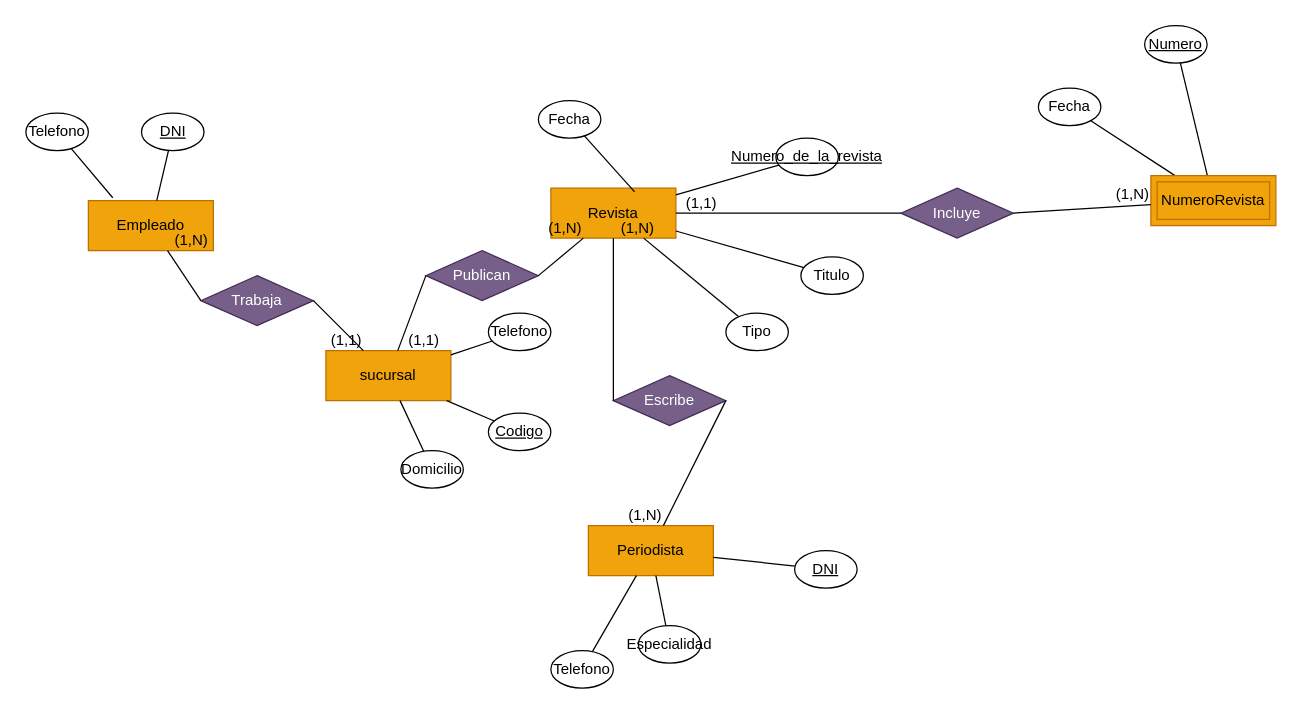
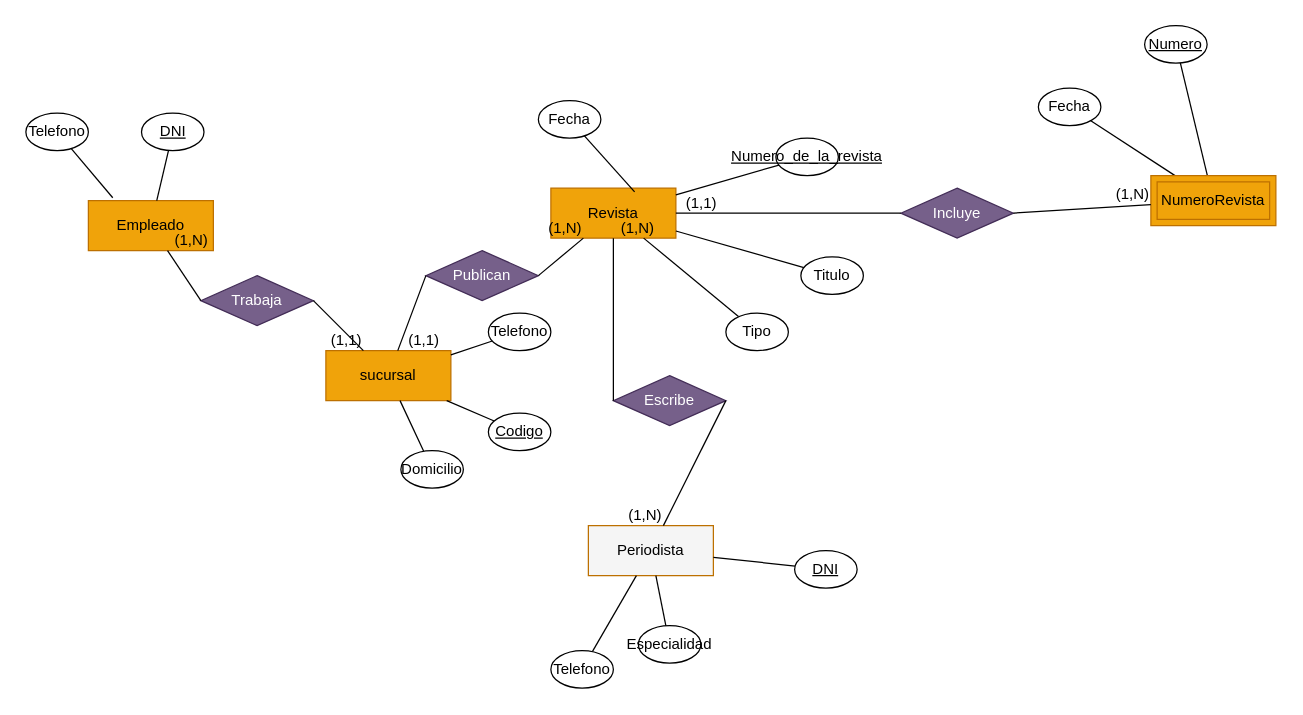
node "Periodista": fillcolor #f0a30a -> #f5f5f5
